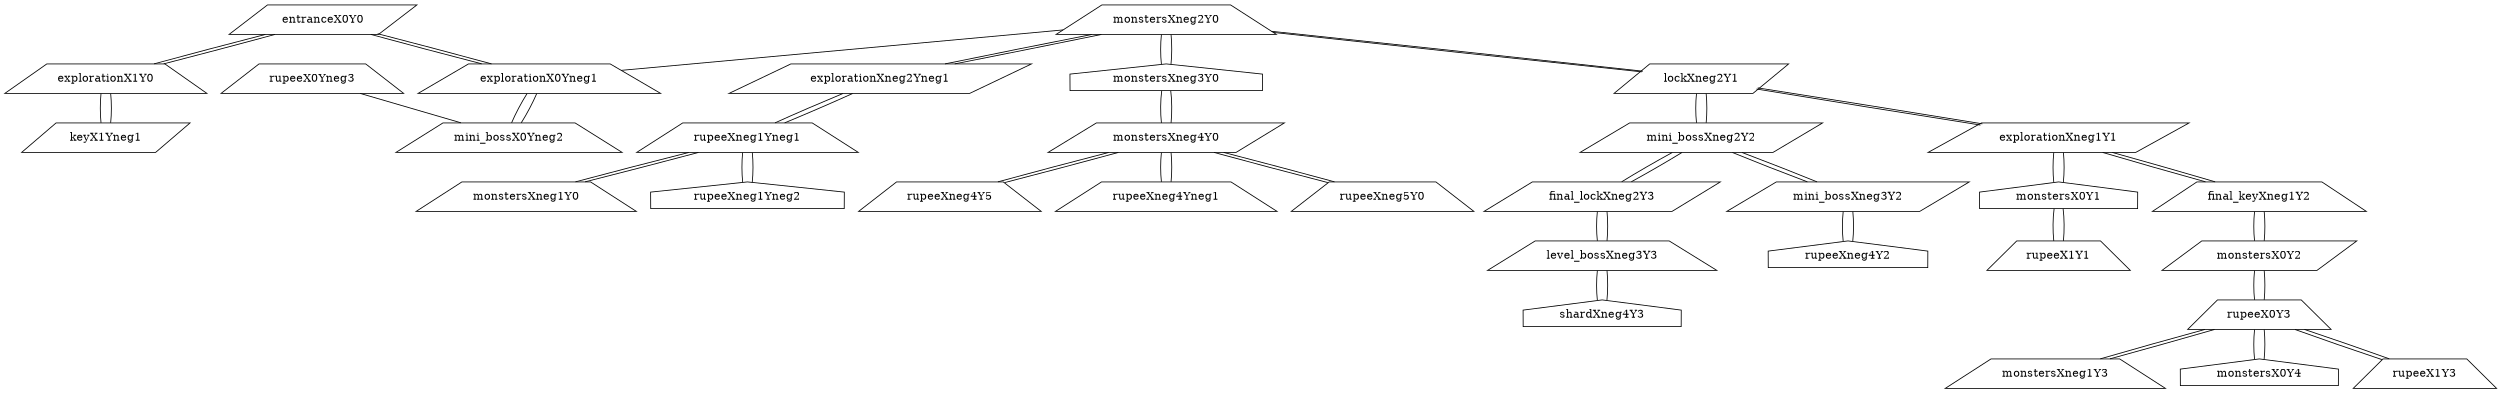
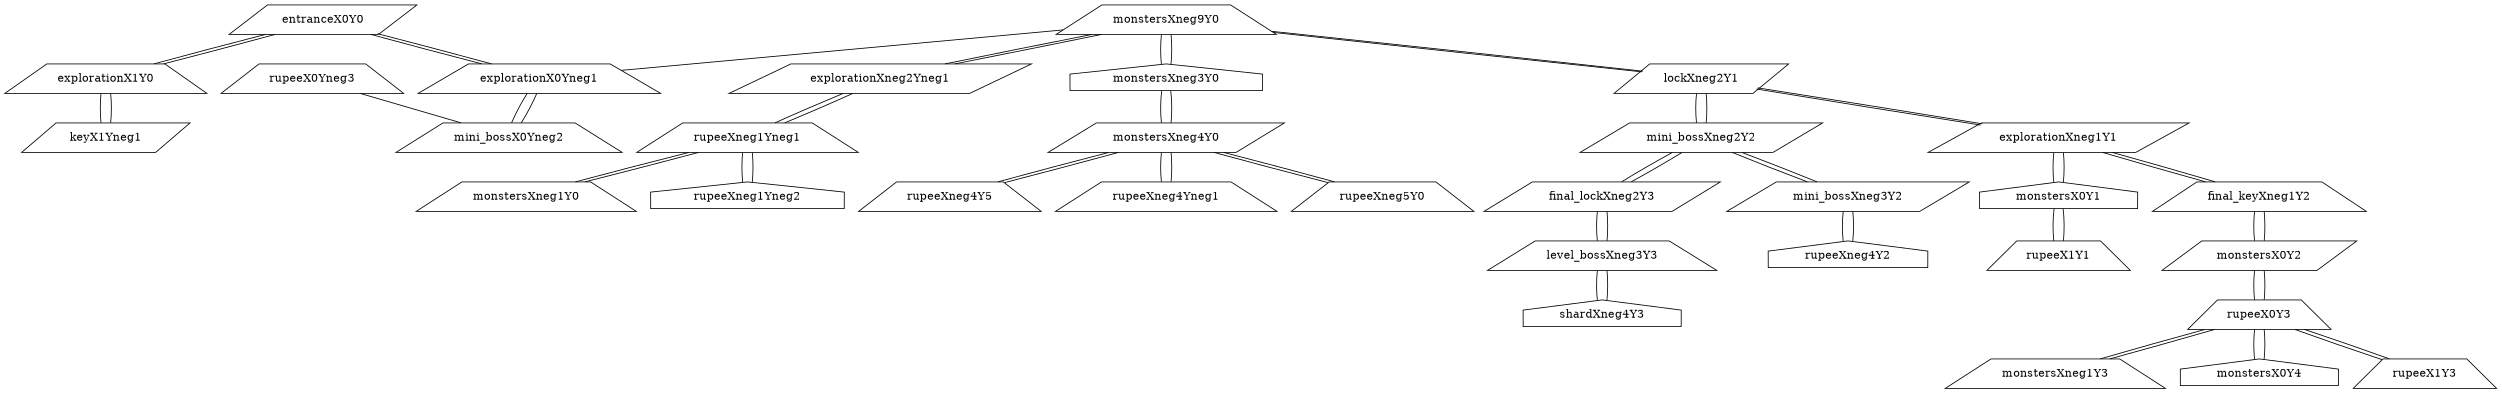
node "monstersXneg2Y0": label "monstersXneg2Y0" -> "monstersXneg9Y0"
